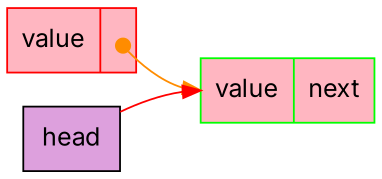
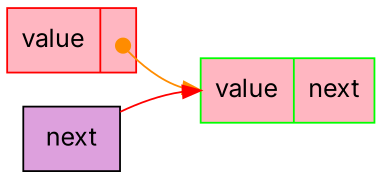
node "head": label "head" -> "next"
